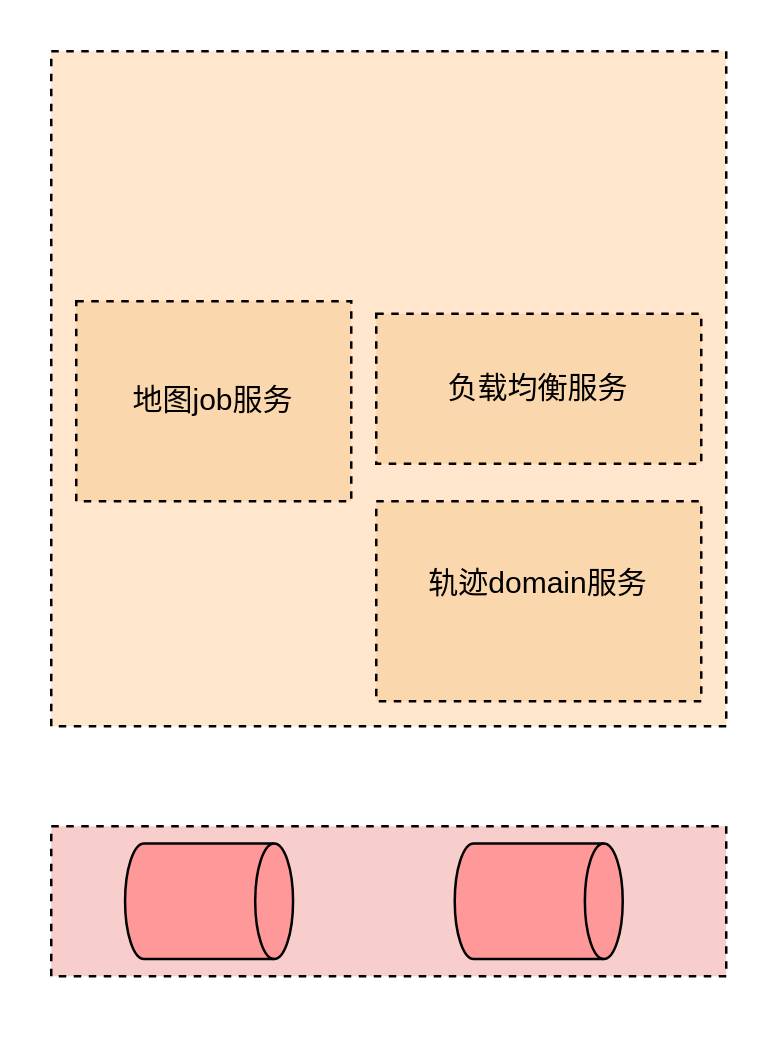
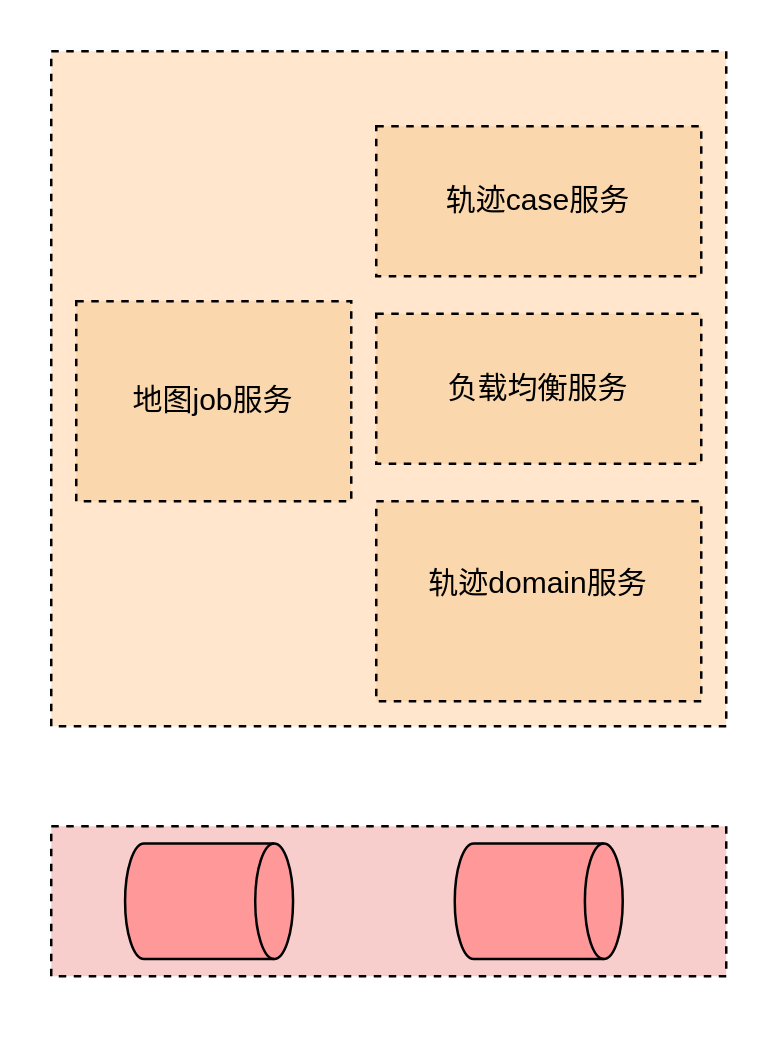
node "轨迹case服务": added
